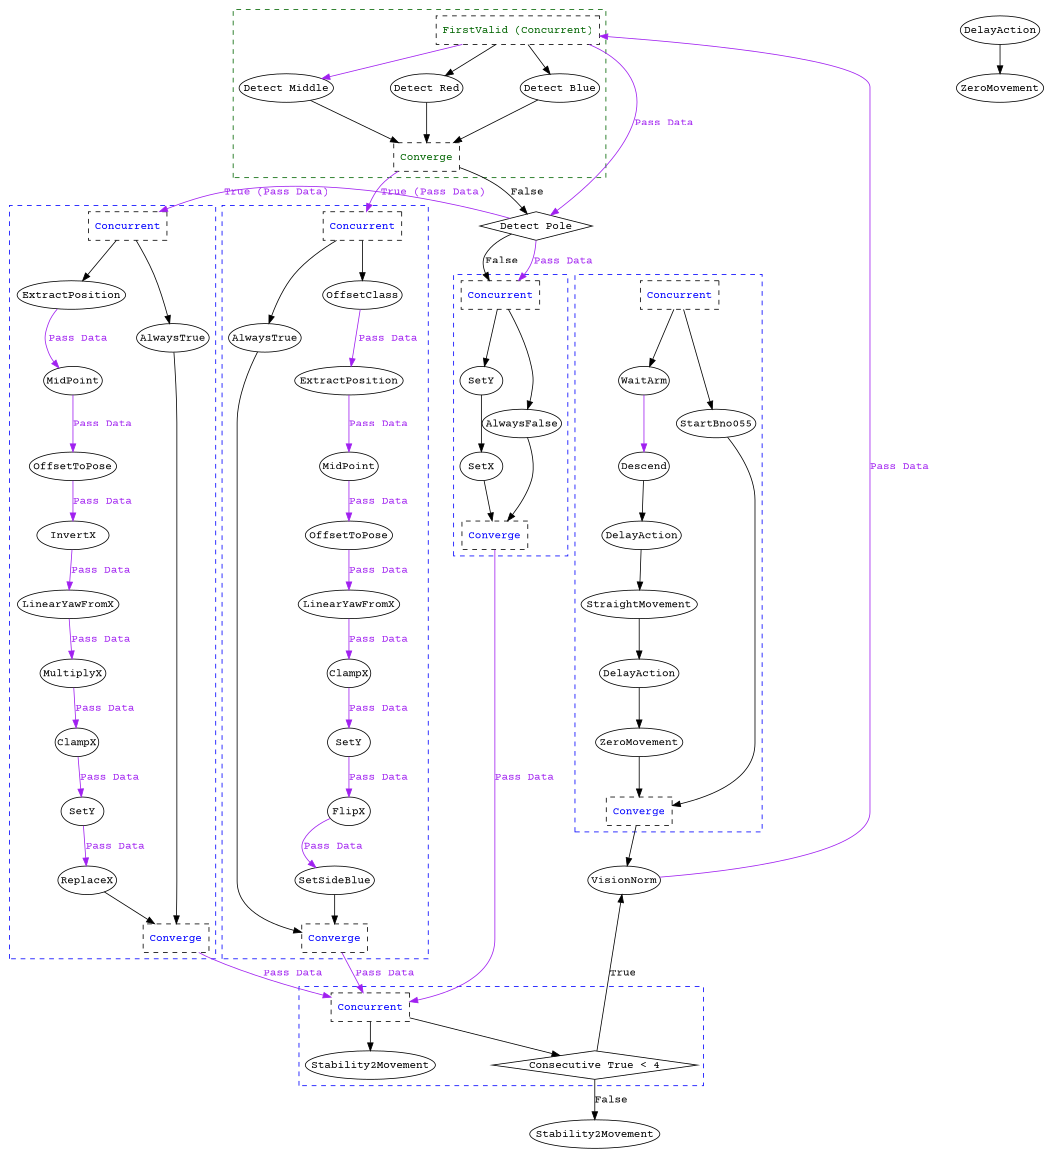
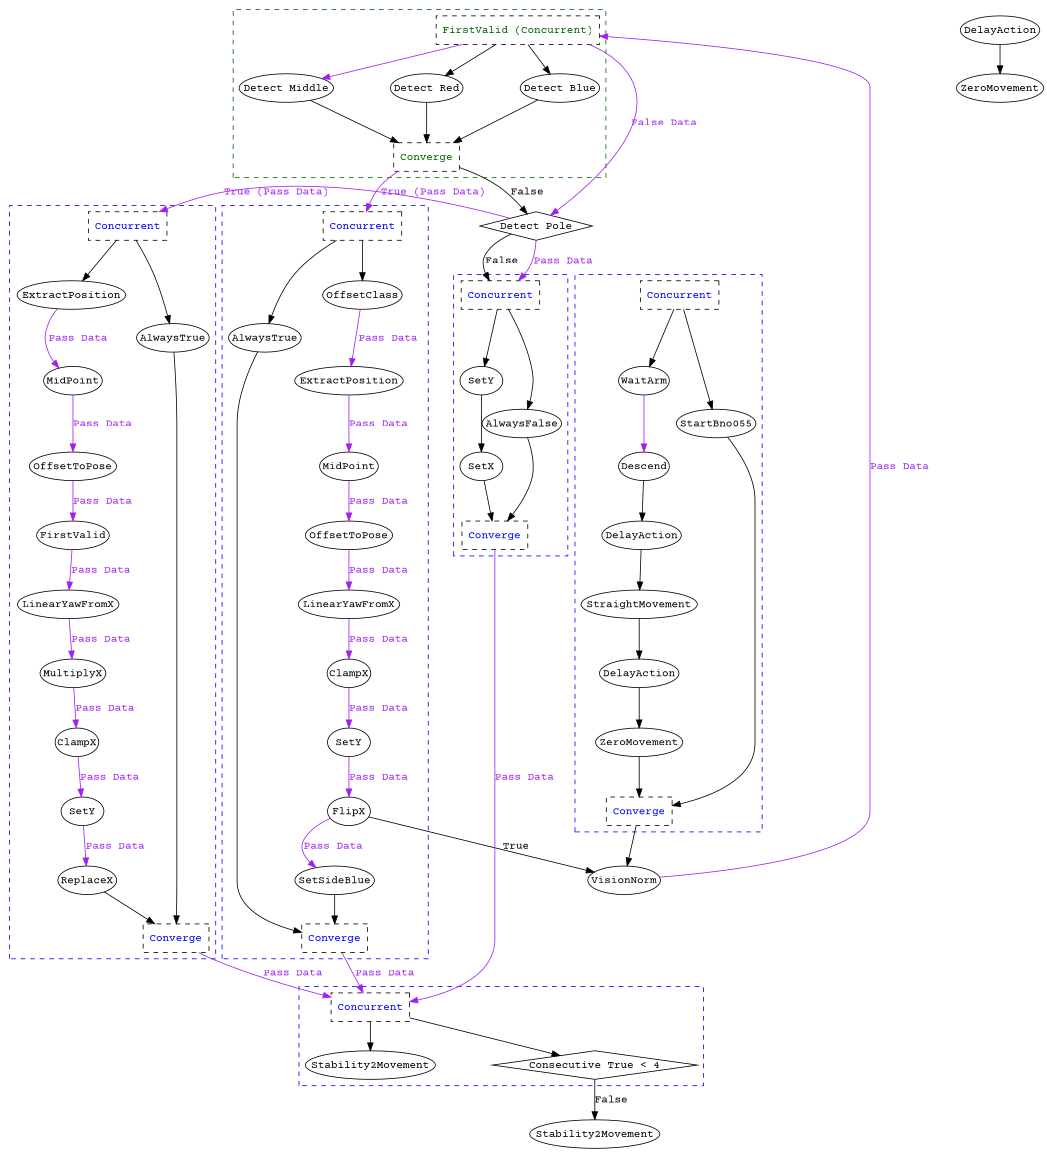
edge "FirstValid (Concurrent)" -> "Detect Pole": label "Pass Data" -> "False Data"
node "InvertX": label "InvertX" -> "FirstValid"
edge "Consecutive True < 4" -> "VisionNorm": now "FlipX" -> "VisionNorm"
